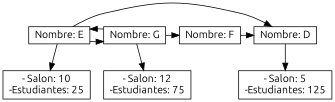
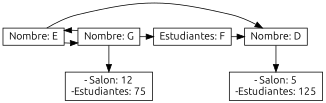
node "Nombre: F": label "Nombre: F" -> "Estudiantes: F"
node "- Salon: 10 -Estudiantes: 25": removed
